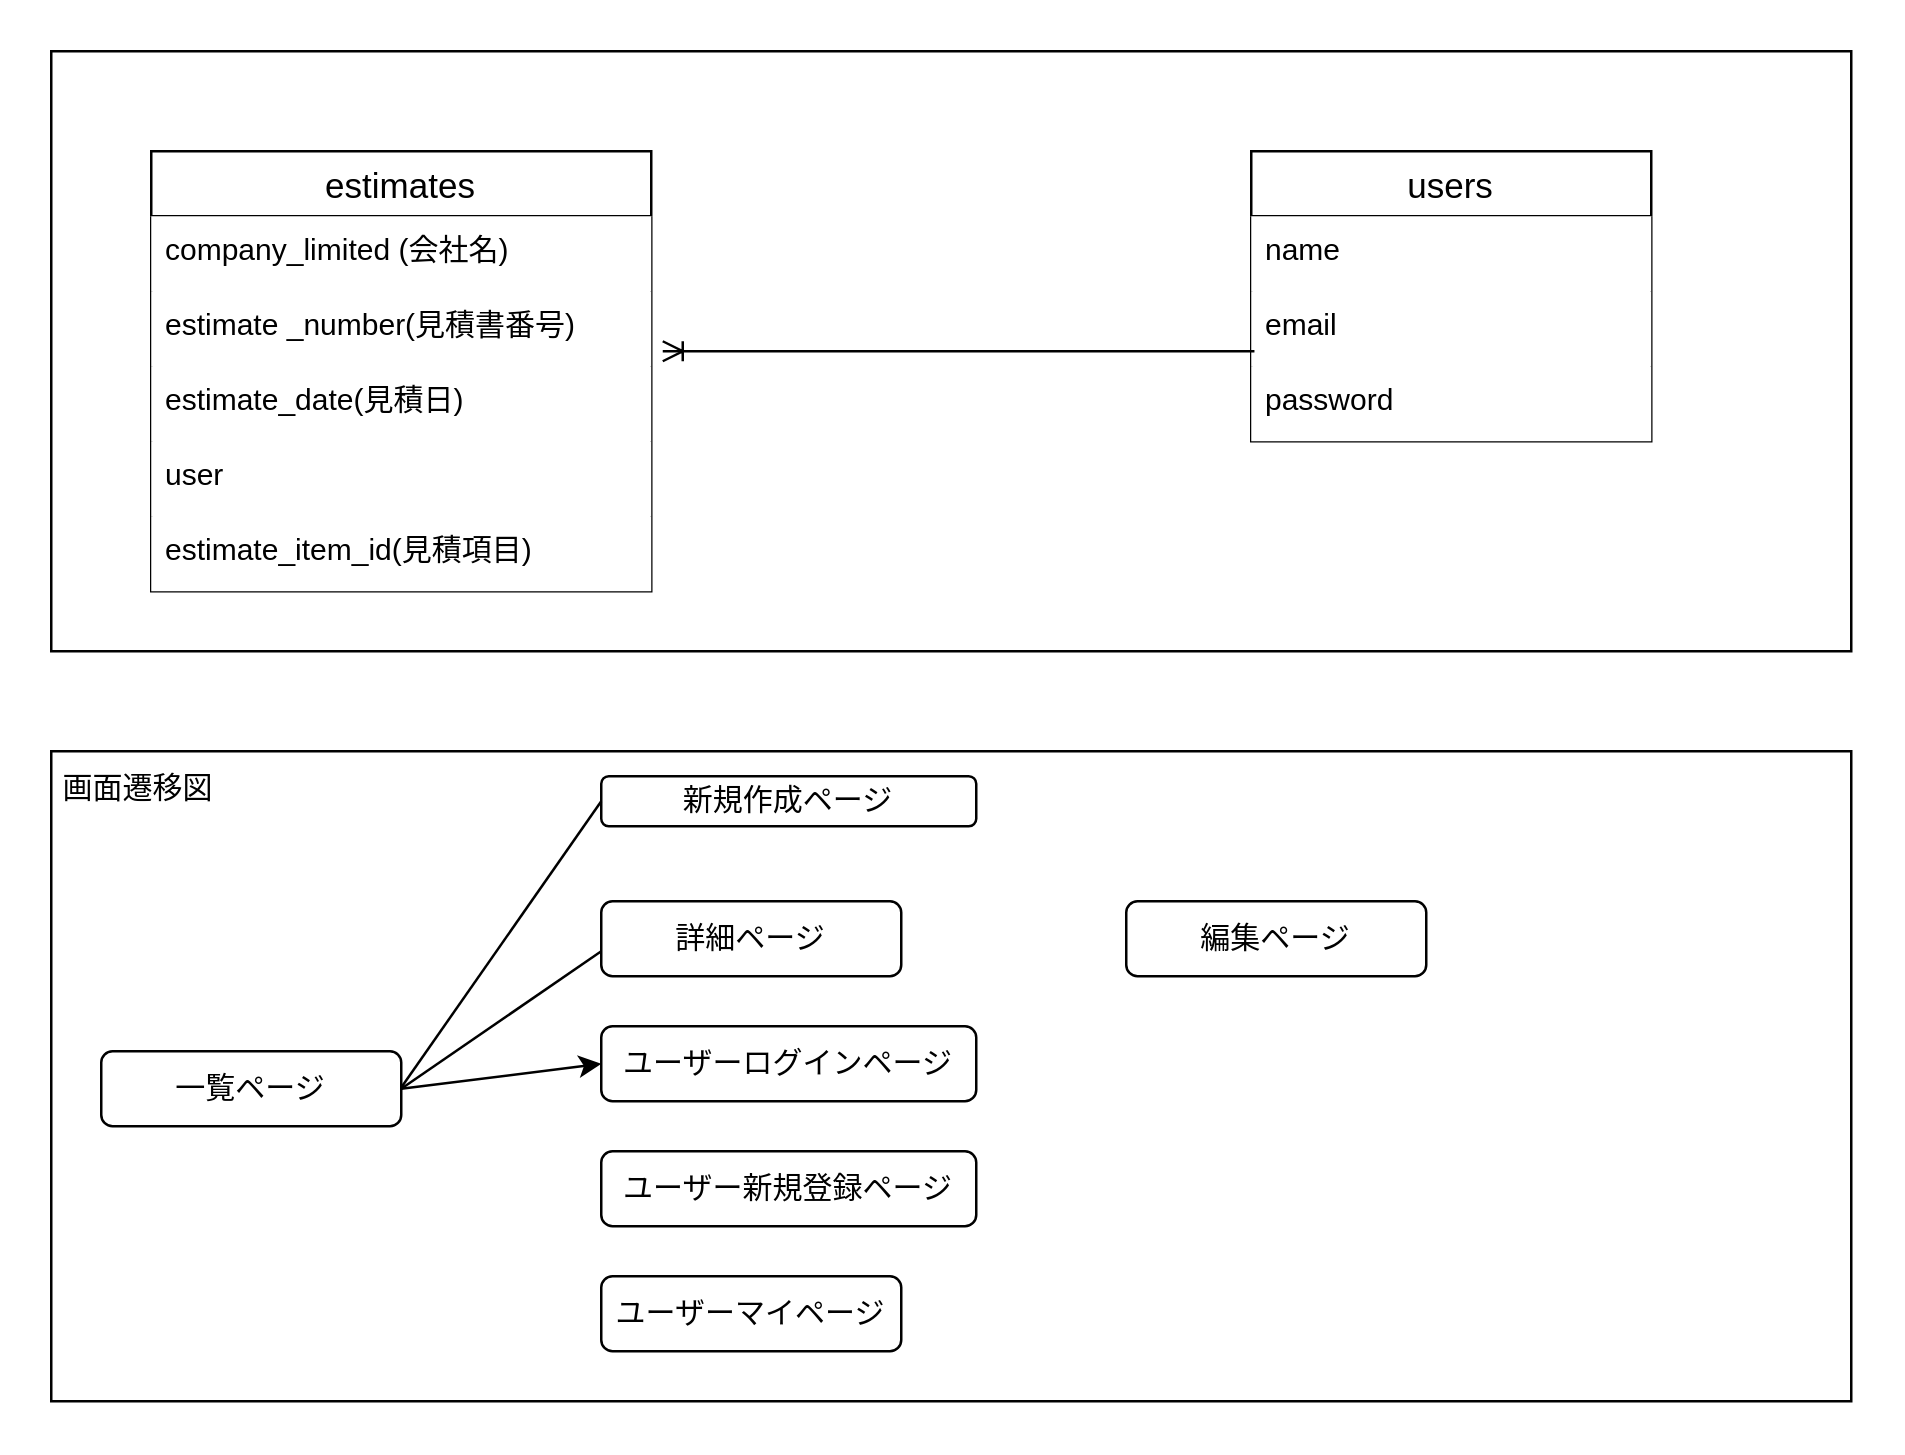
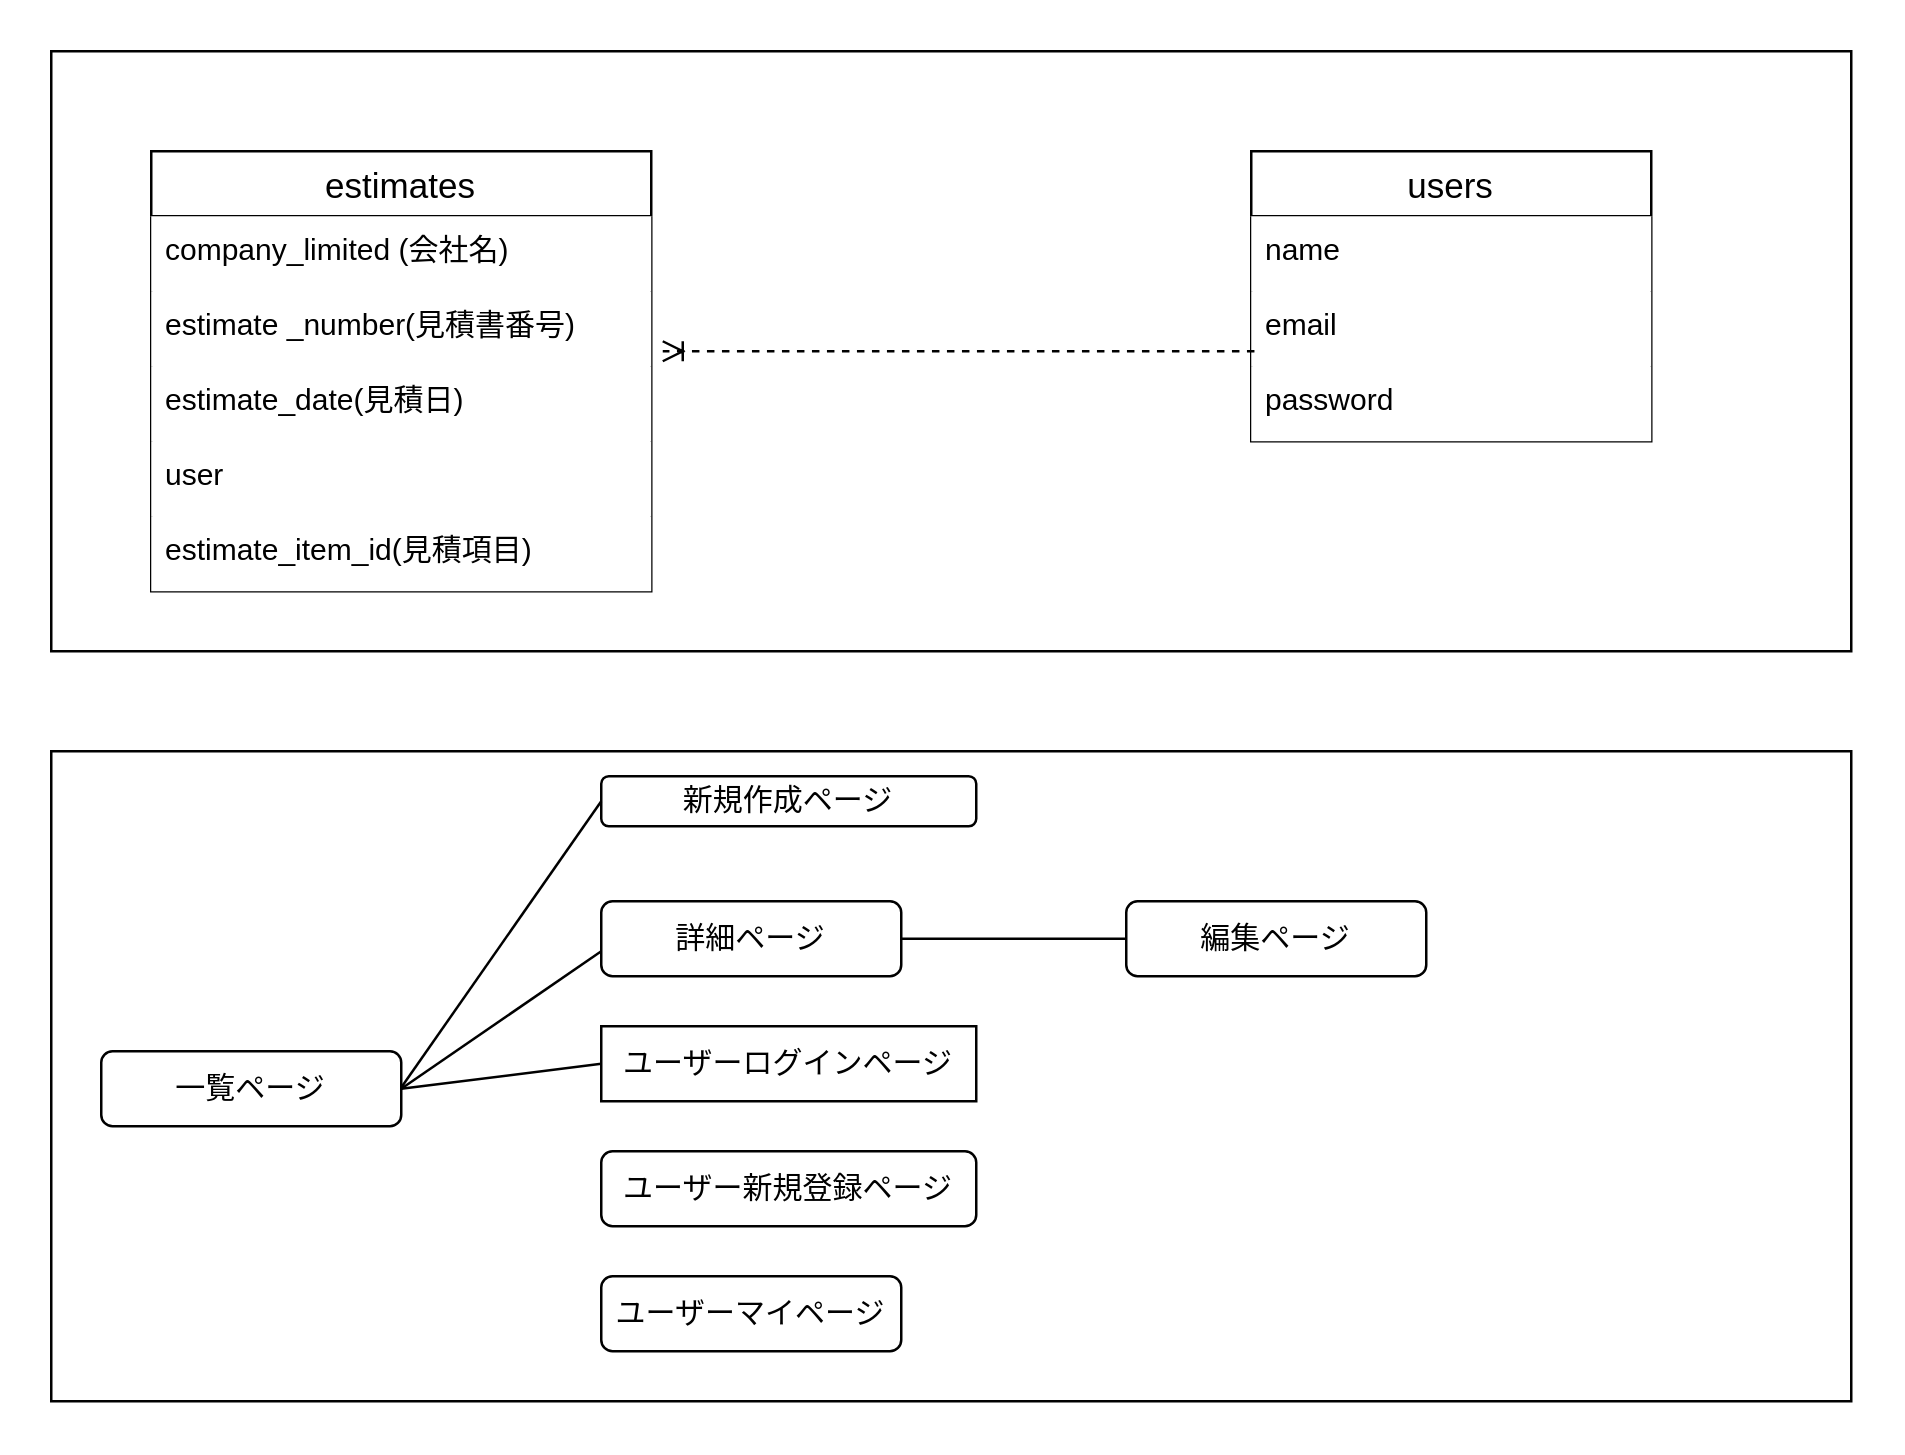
edge "email" -> "estimate _number(見積書番号)": style solid -> dashed
node "画面遷移図": removed
edge "詳細ページ" -- "編集ページ": added
node "ユーザーログインページ": shape rounded rectangle -> rectangle
edge "一覧ページ" -> "ユーザーログインページ": arrowhead classic -> none
